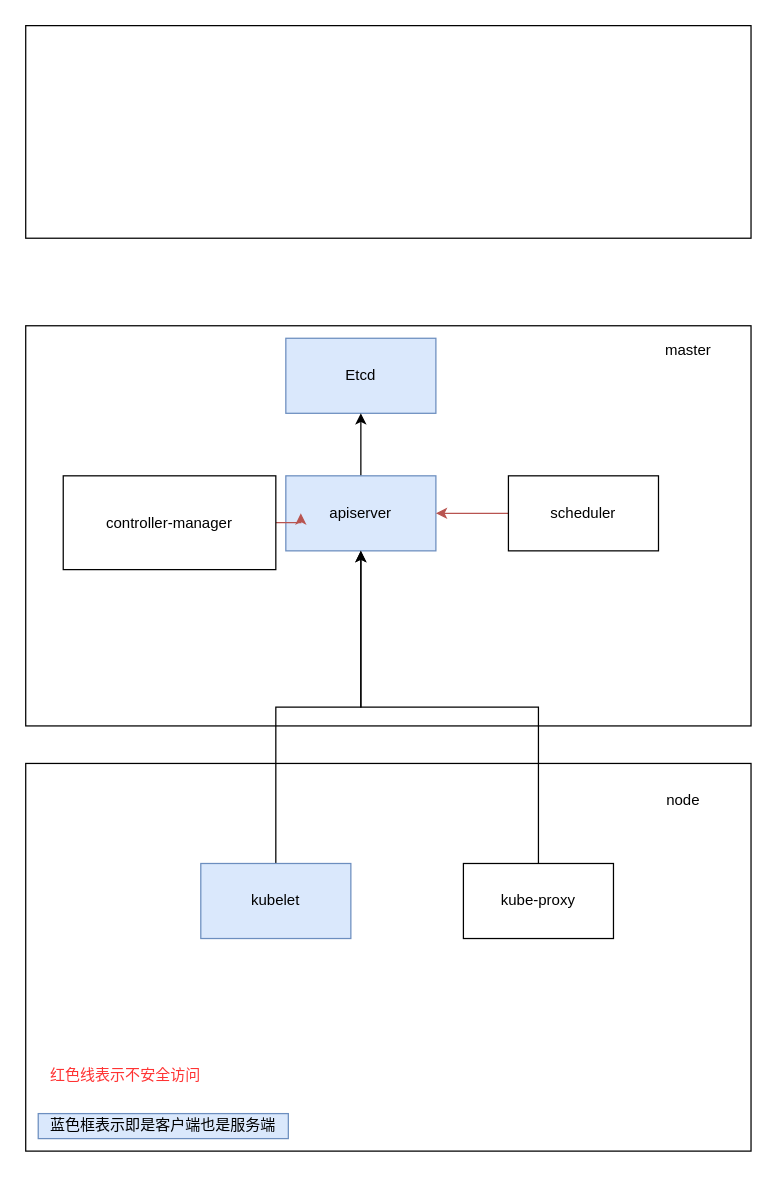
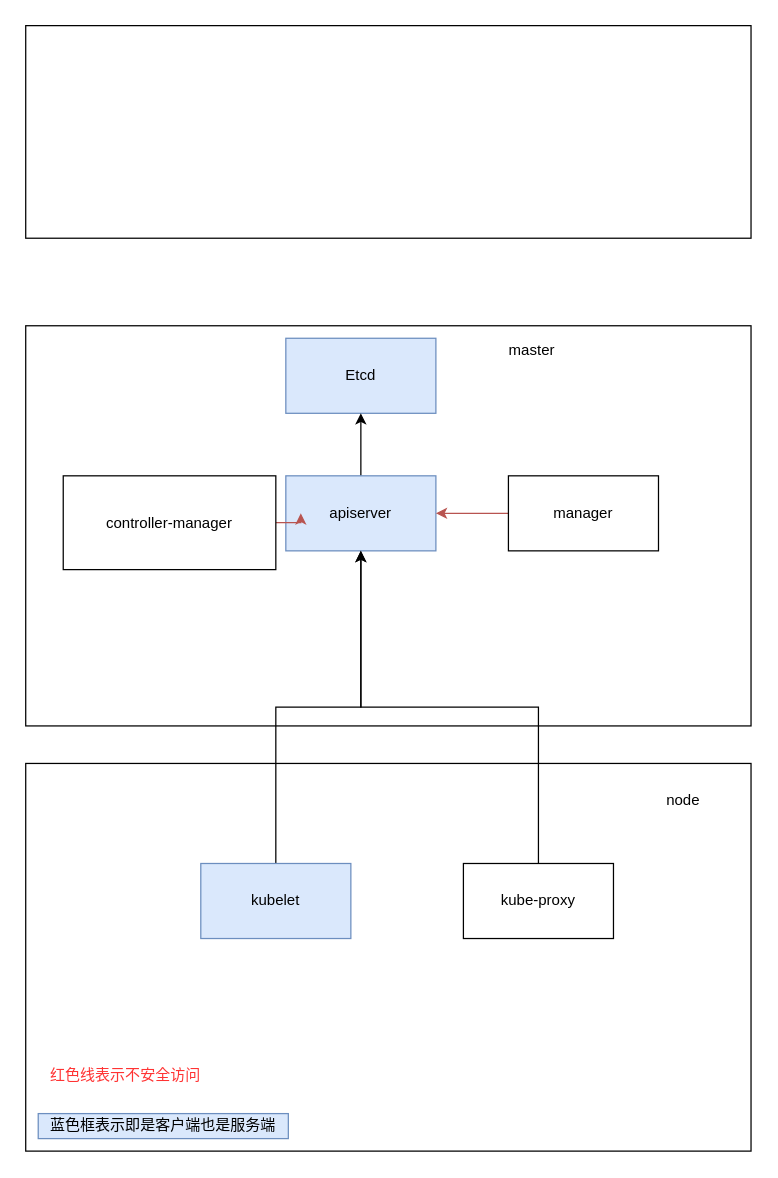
node "master": moved (688, 351) -> (532, 351)
node "scheduler": label "scheduler" -> "manager"
